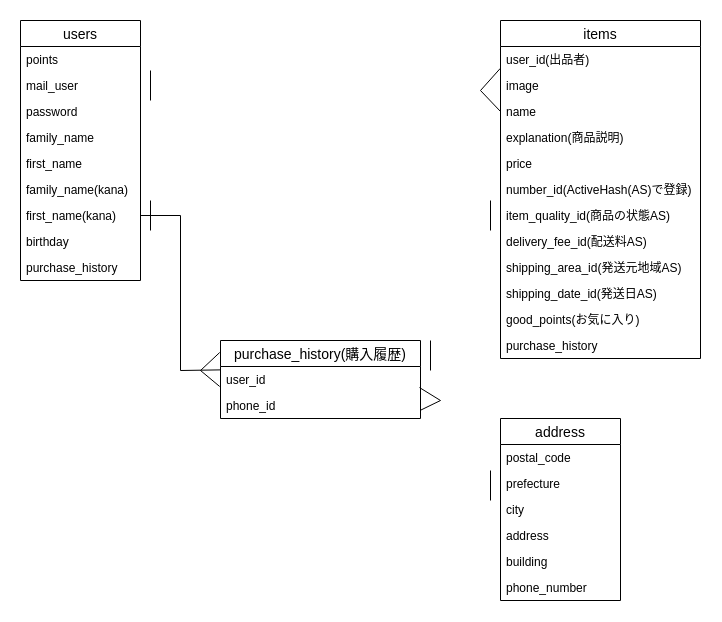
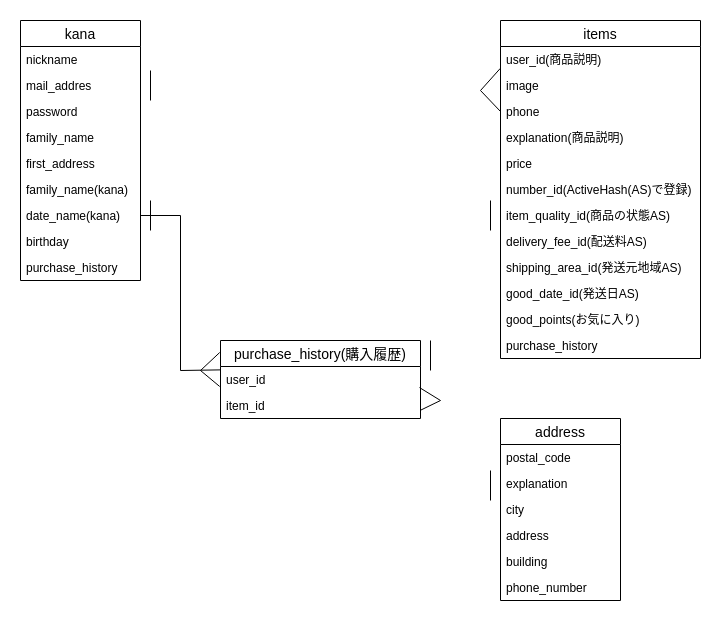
node "users": label "users" -> "kana"
node "points": label "points" -> "nickname"
node "user_id(出品者)": label "user_id(出品者)" -> "user_id(商品説明)"
node "mail_user": label "mail_user" -> "mail_addres"
node "name": label "name" -> "phone"
node "first_name": label "first_name" -> "first_address"
node "first_name(kana)": label "first_name(kana)" -> "date_name(kana)"
node "shipping_date_id(発送日AS)": label "shipping_date_id(発送日AS)" -> "good_date_id(発送日AS)"
node "phone_id": label "phone_id" -> "item_id"
node "prefecture": label "prefecture" -> "explanation"
